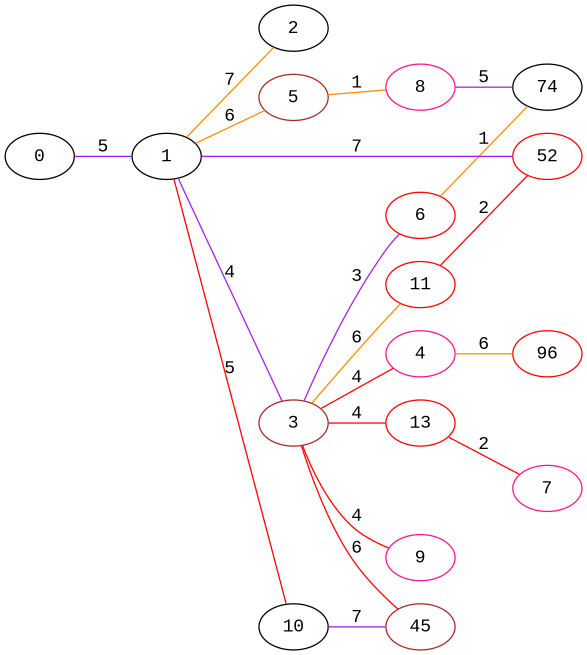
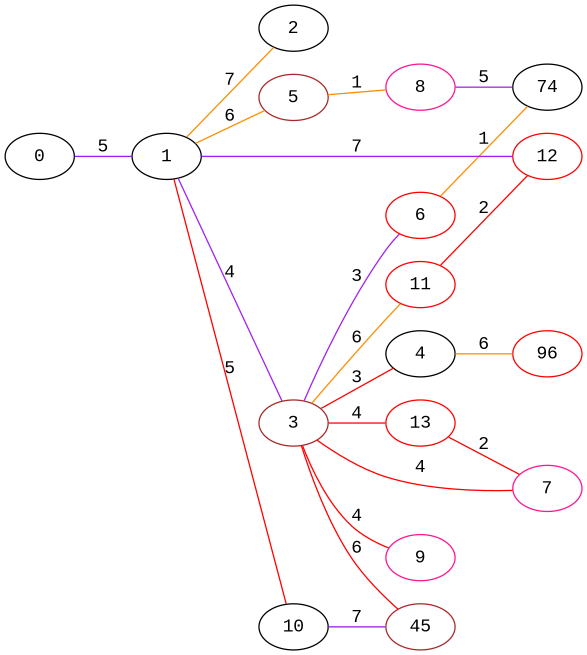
node "52": label "52" -> "12"
node "4": color deeppink -> black
edge "4" -- "3": label "4" -> "3"
edge "3" -- "7": added, label "4"
